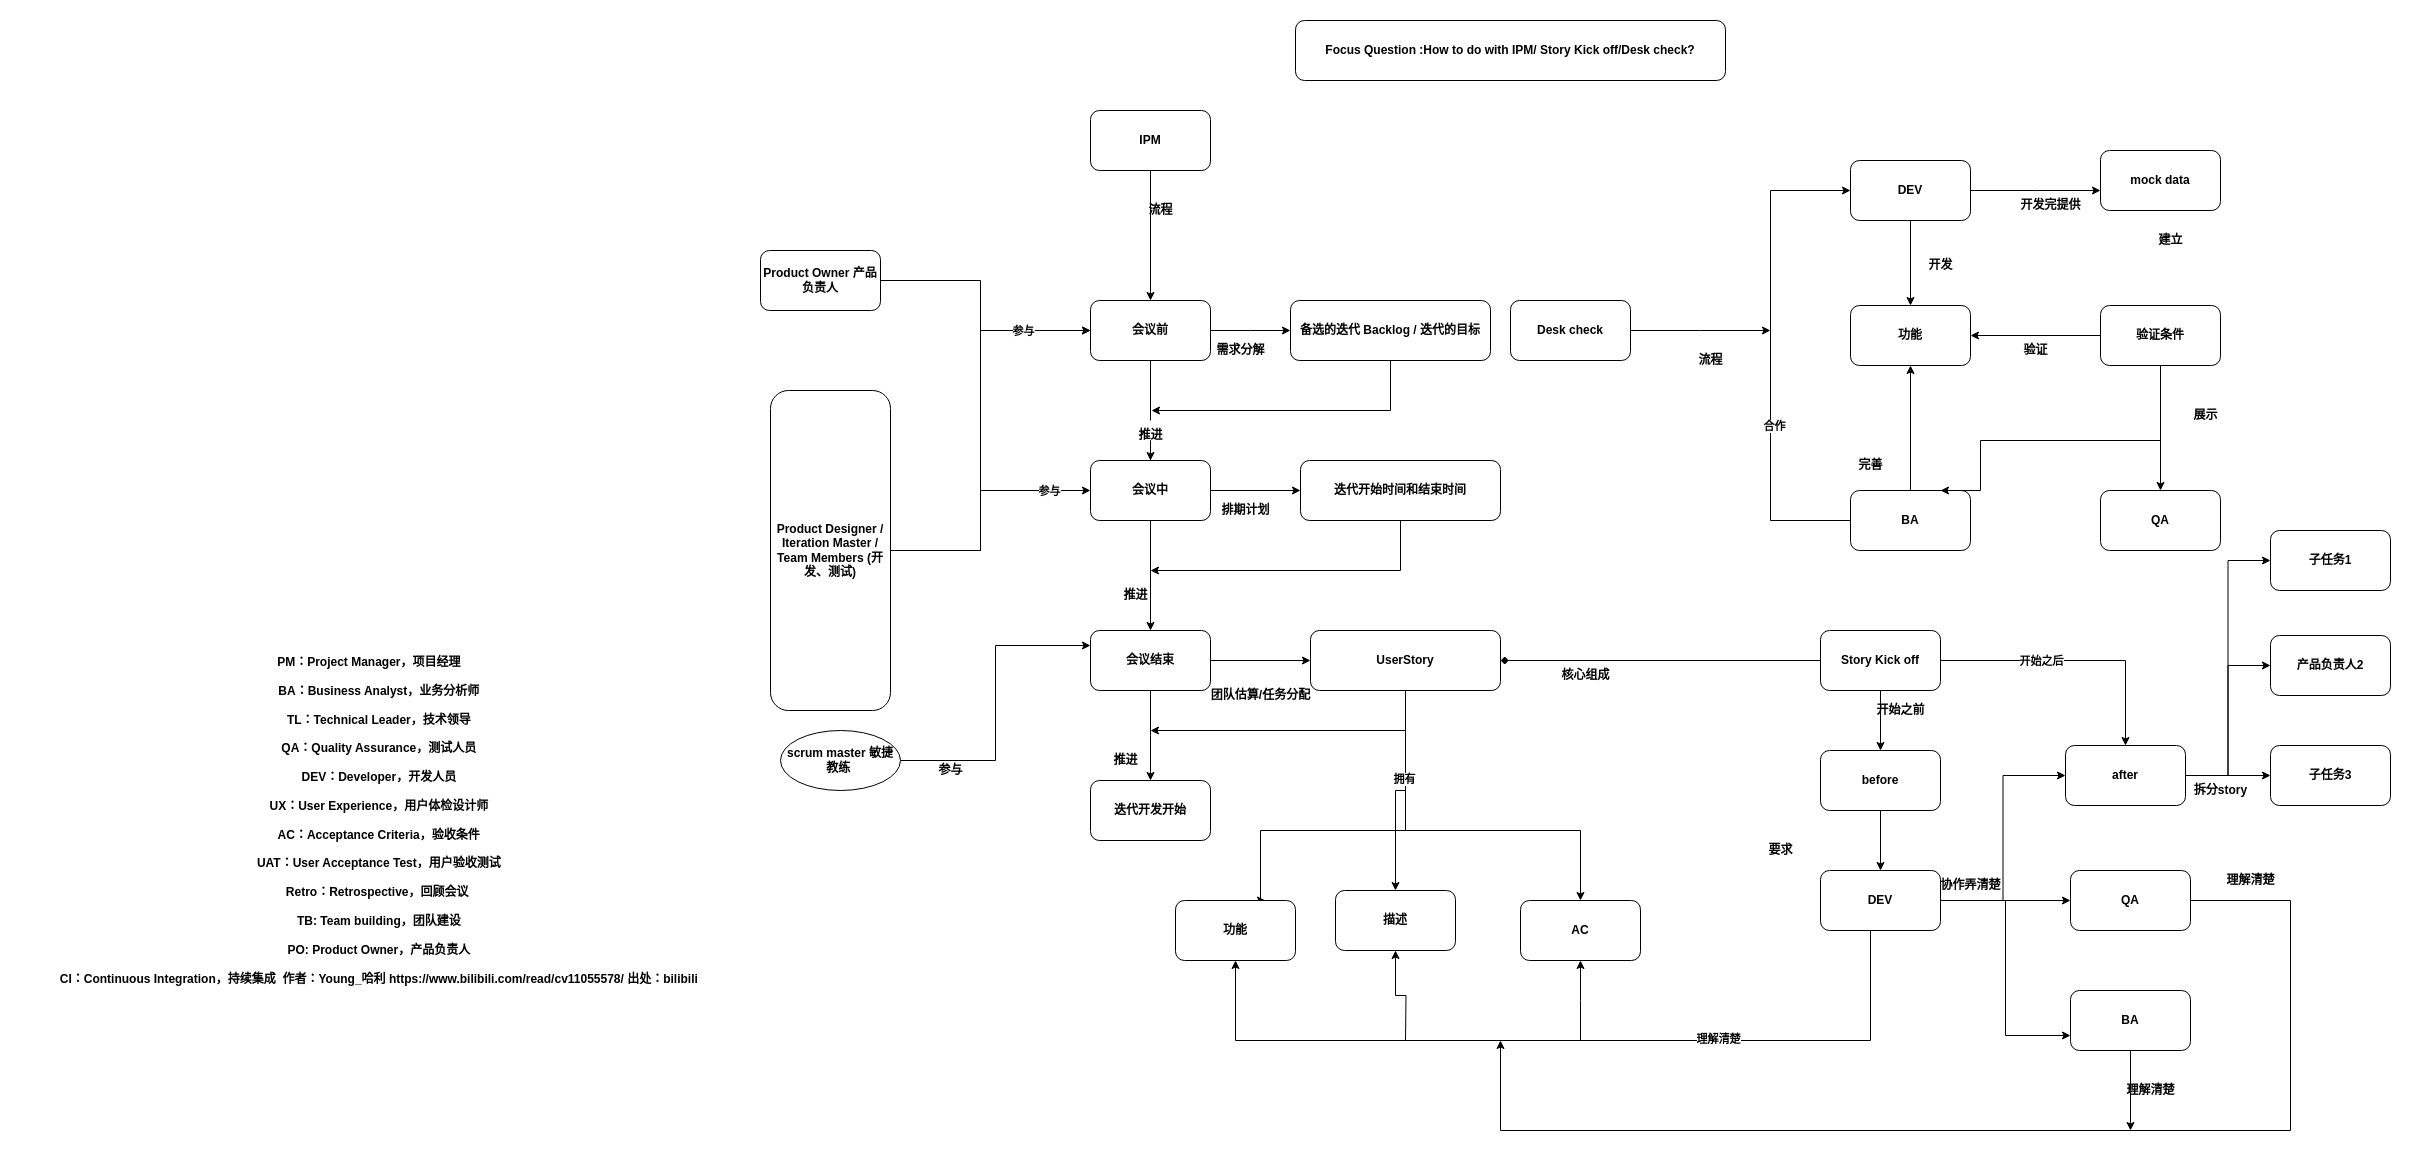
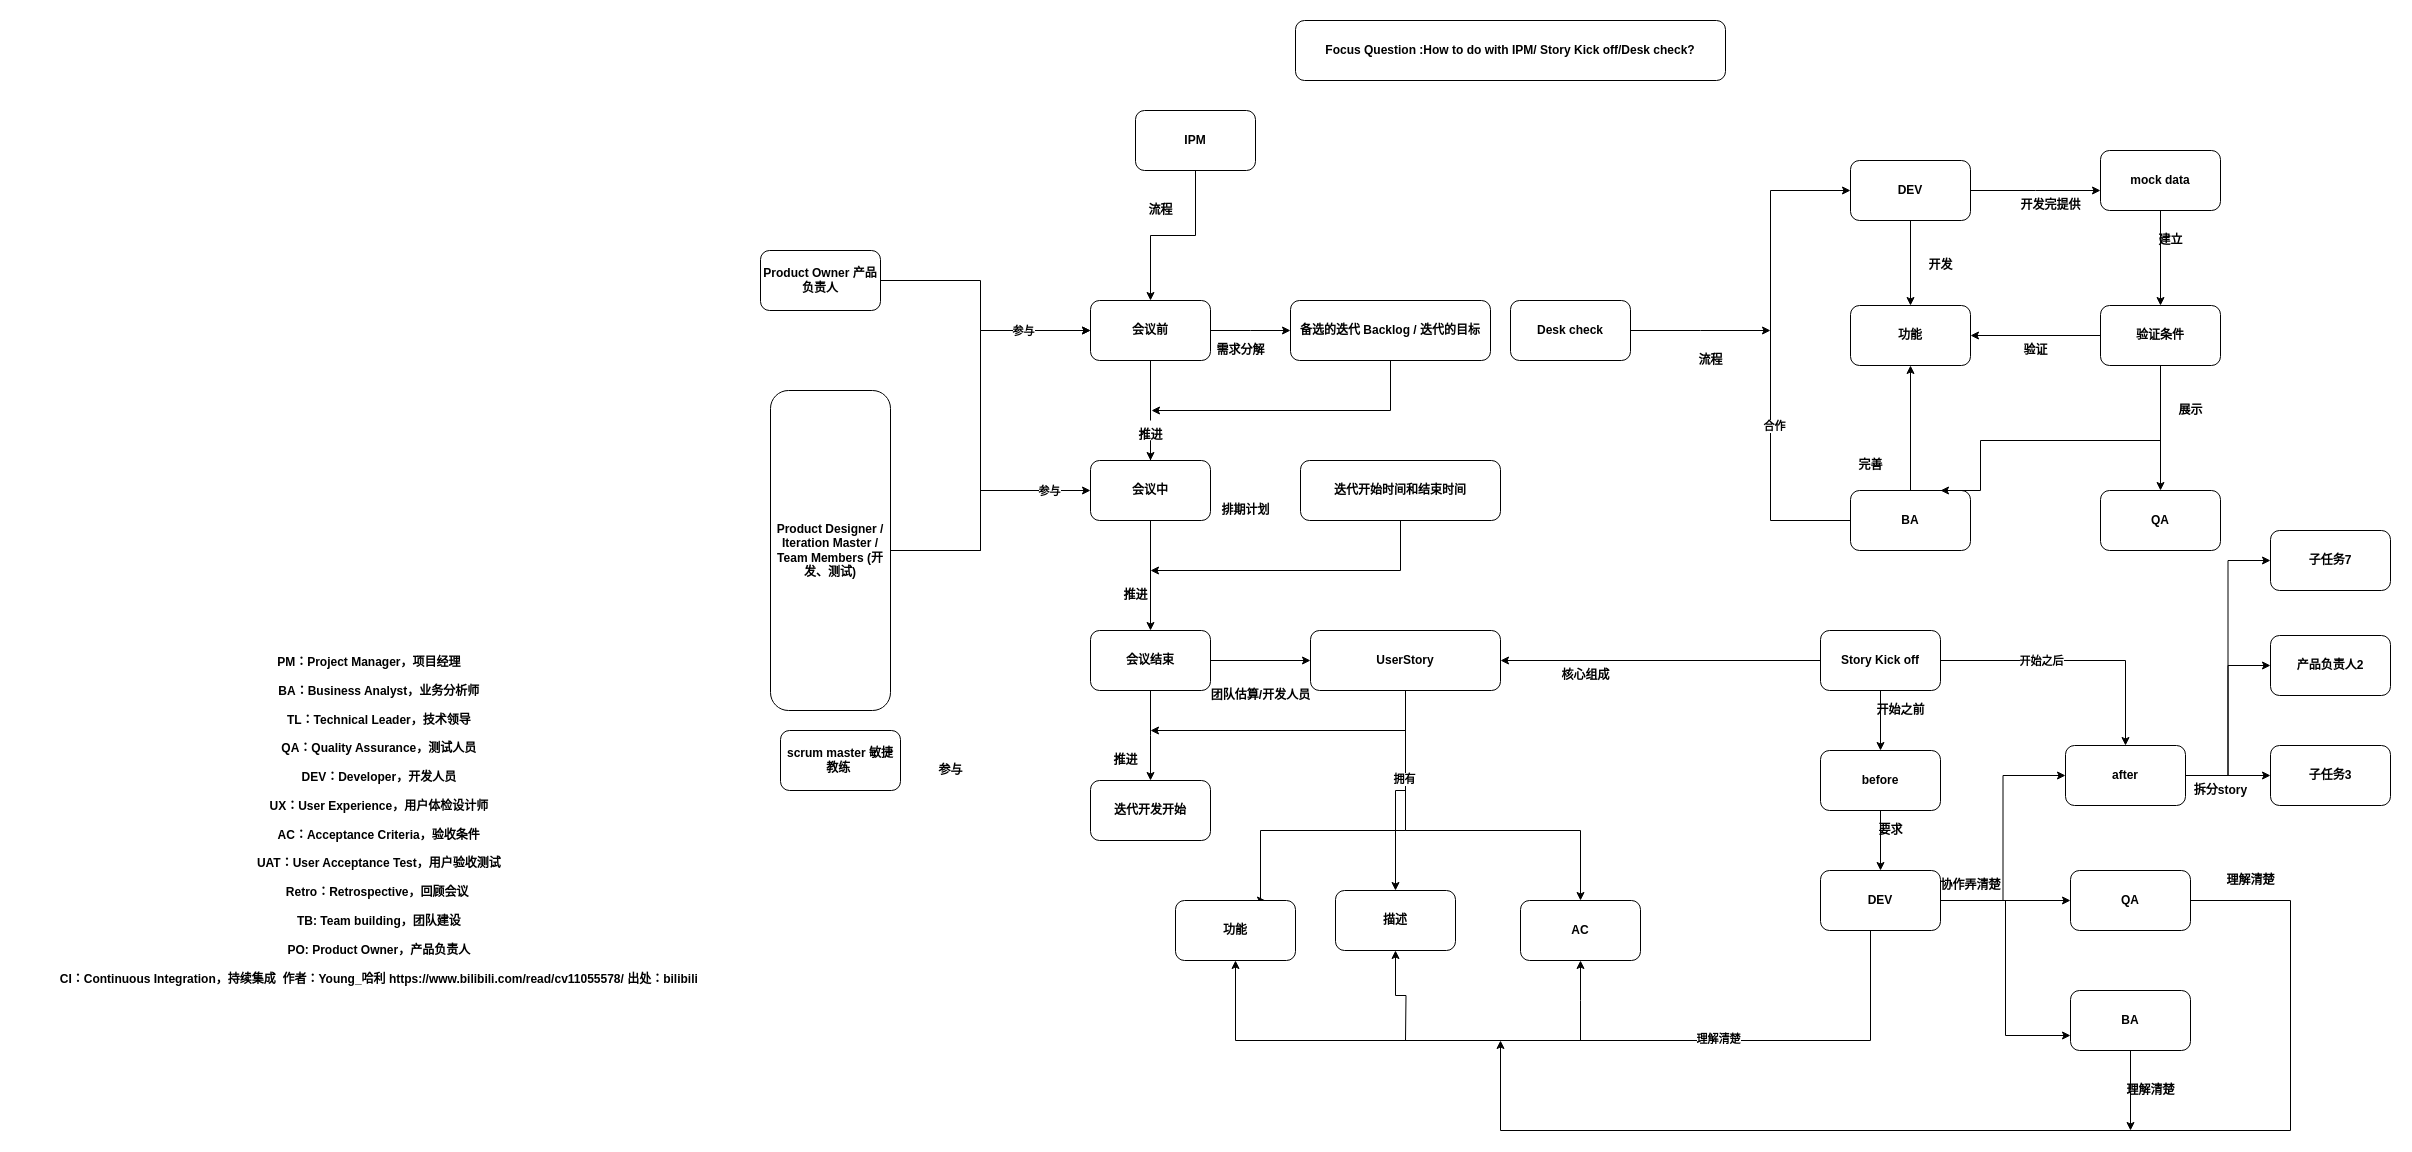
node "IPM": moved (1151, 141) -> (1196, 141)
edge "mock data" -> "验证条件": added
node "展示": moved (2206, 416) -> (2191, 411)
edge "会议中" -> "迭代开始时间和结束时间": removed
node "子任务1": label "子任务1" -> "子任务7"
edge "Story Kick off" -> "UserStory": arrowhead diamond -> classic
node "团队估算/任务分配": label "团队估算/任务分配" -> "团队估算/开发人员"
edge "scrum master 敏捷教练" -> "会议结束": removed
node "scrum master 敏捷教练": shape ellipse -> rounded rectangle
node "要求": moved (1781, 851) -> (1891, 831)
